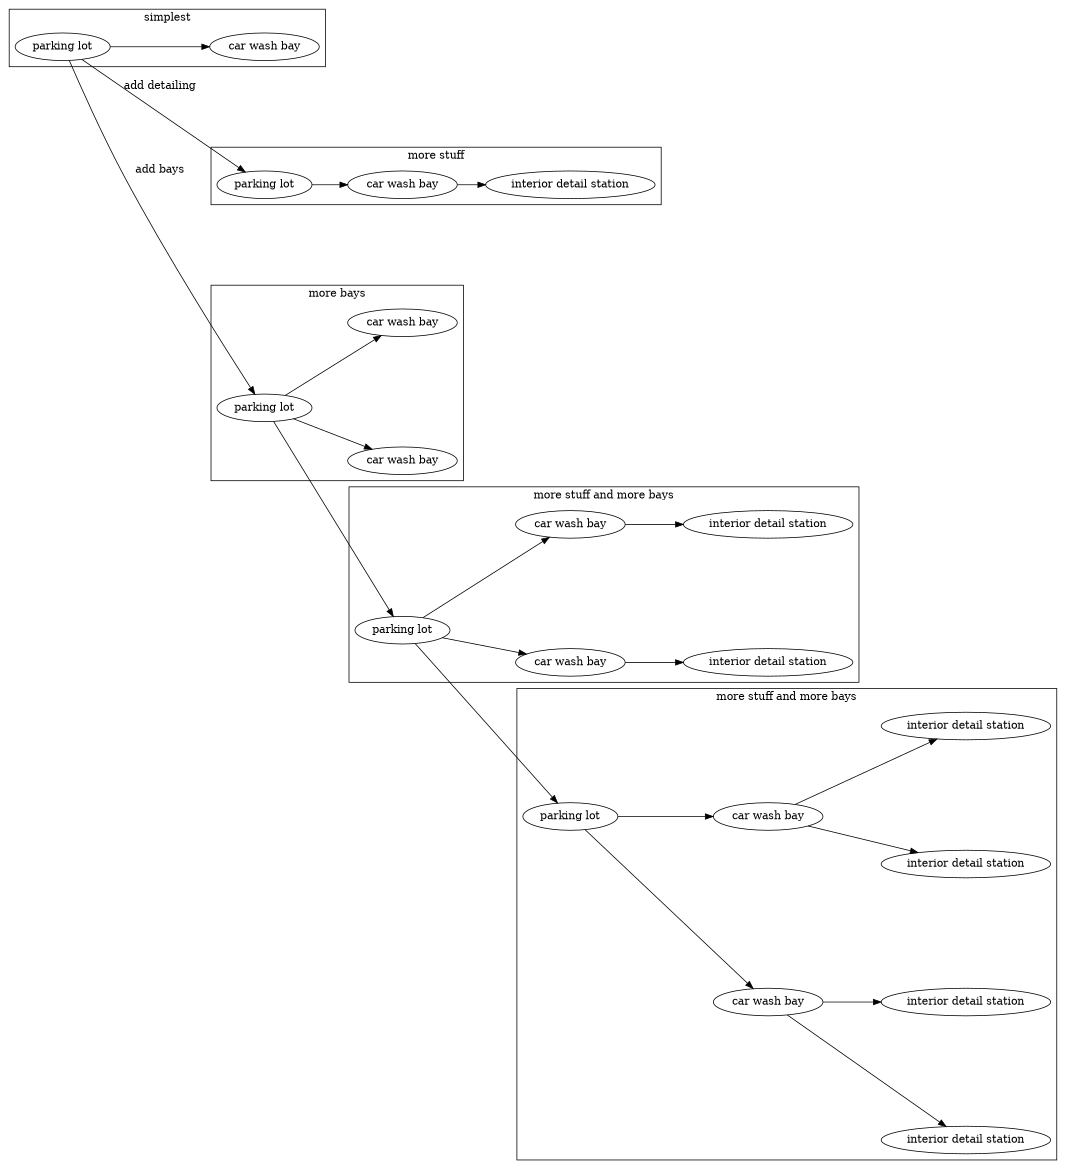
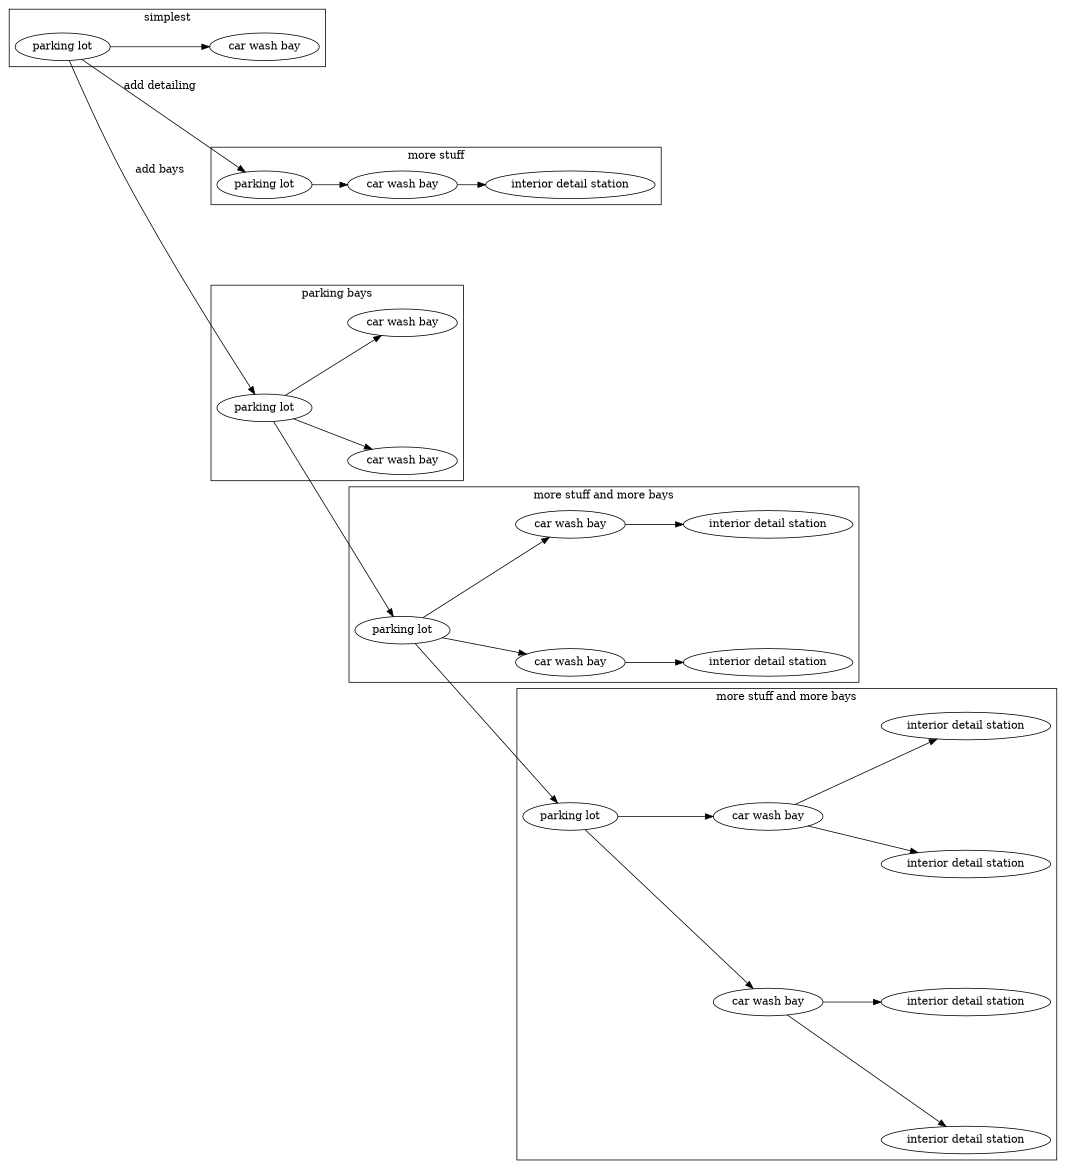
cluster "more bays": label "more bays" -> "parking bays"
